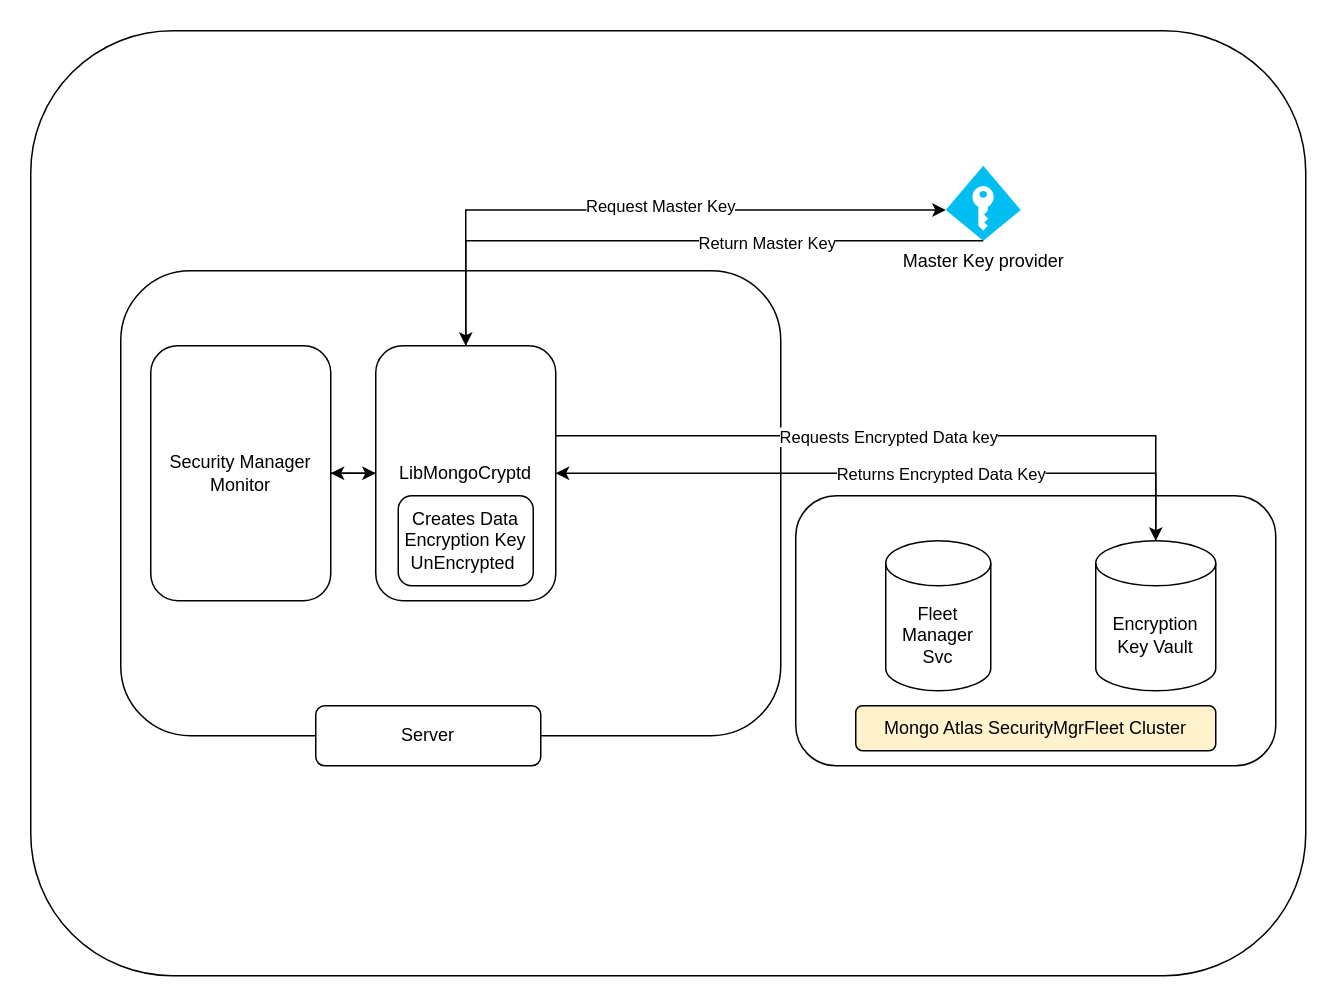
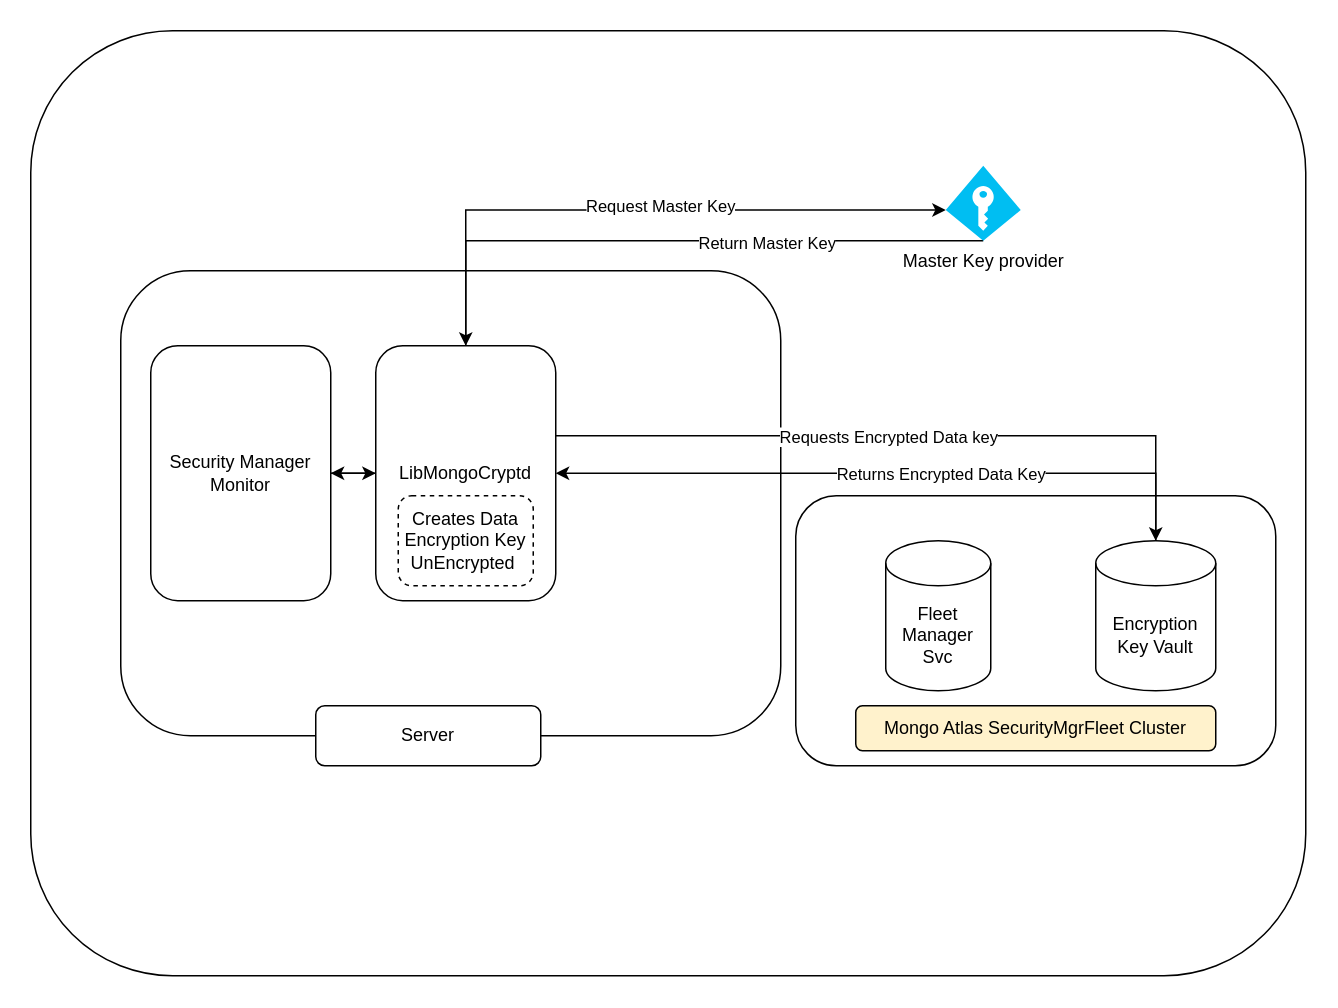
node "Creates Data Encryption Key UnEncrypted": style solid -> dashed
